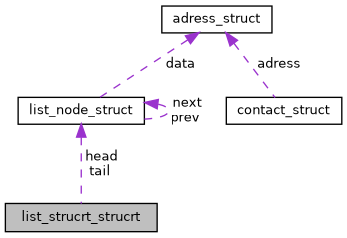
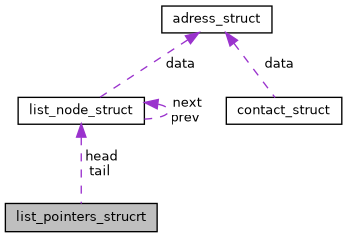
edge "contact_struct" -> "adress_struct": label " adress" -> " data"
node "list_strucrt_strucrt": label "list_strucrt_strucrt" -> "list_pointers_strucrt"
